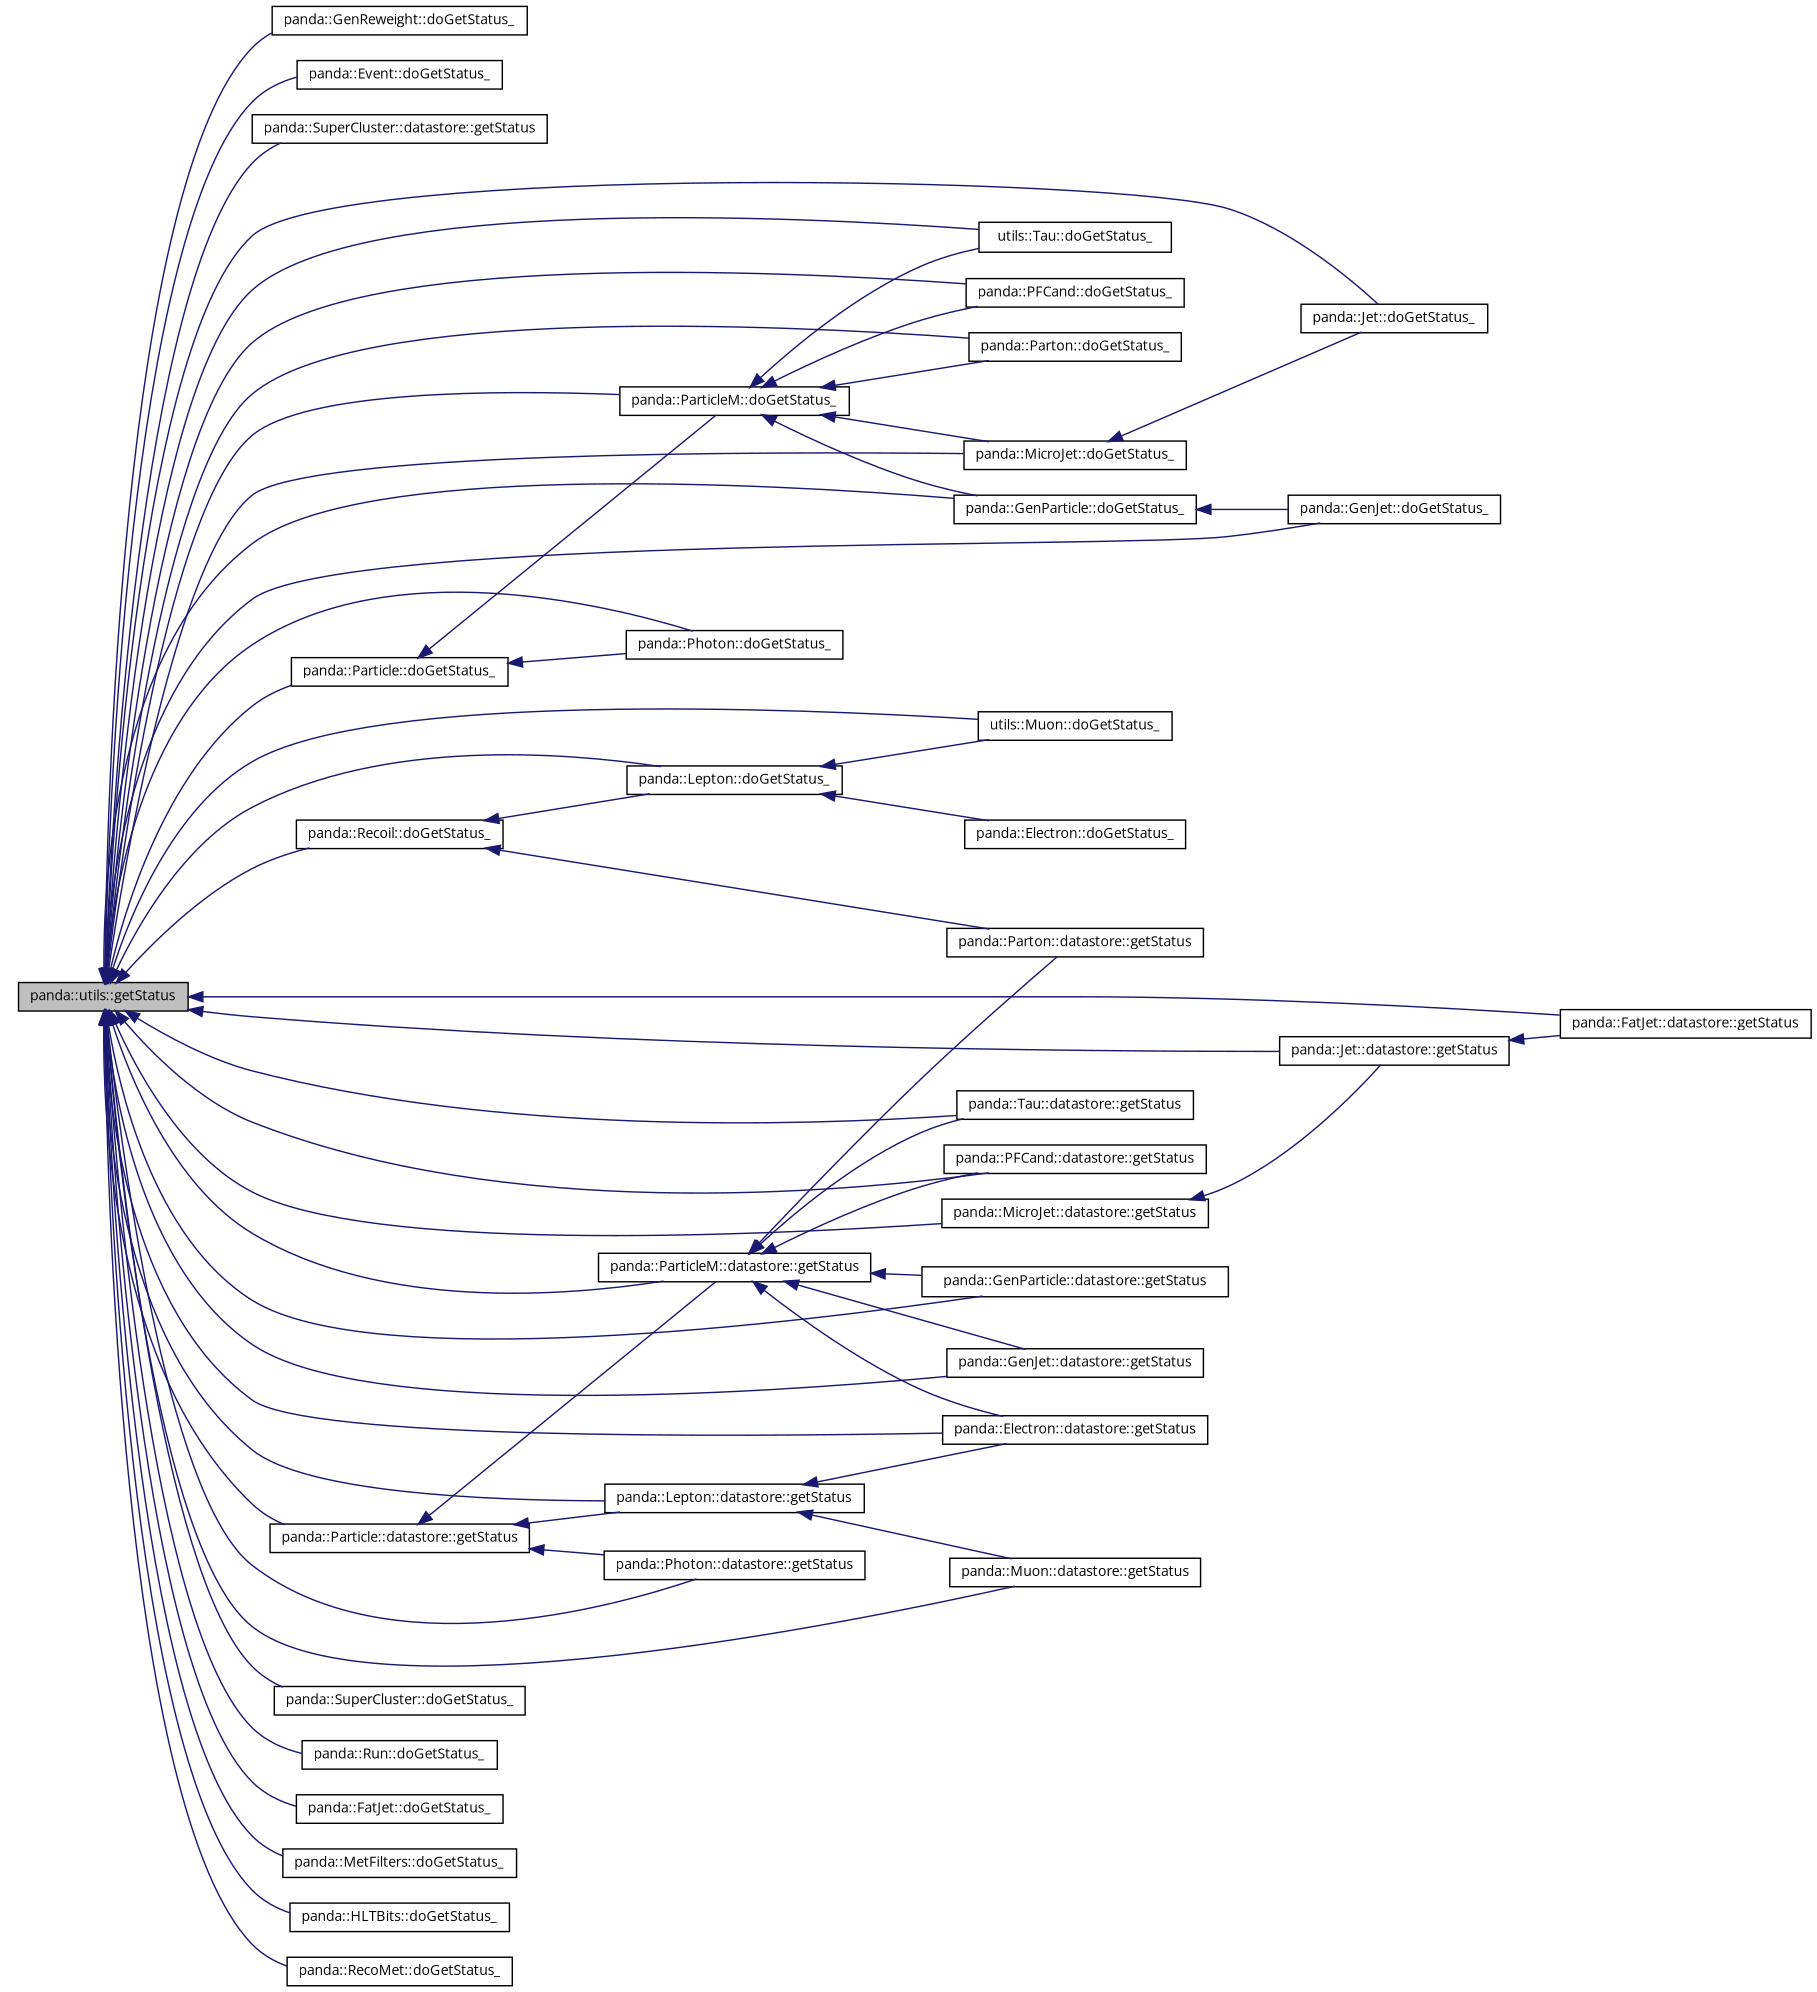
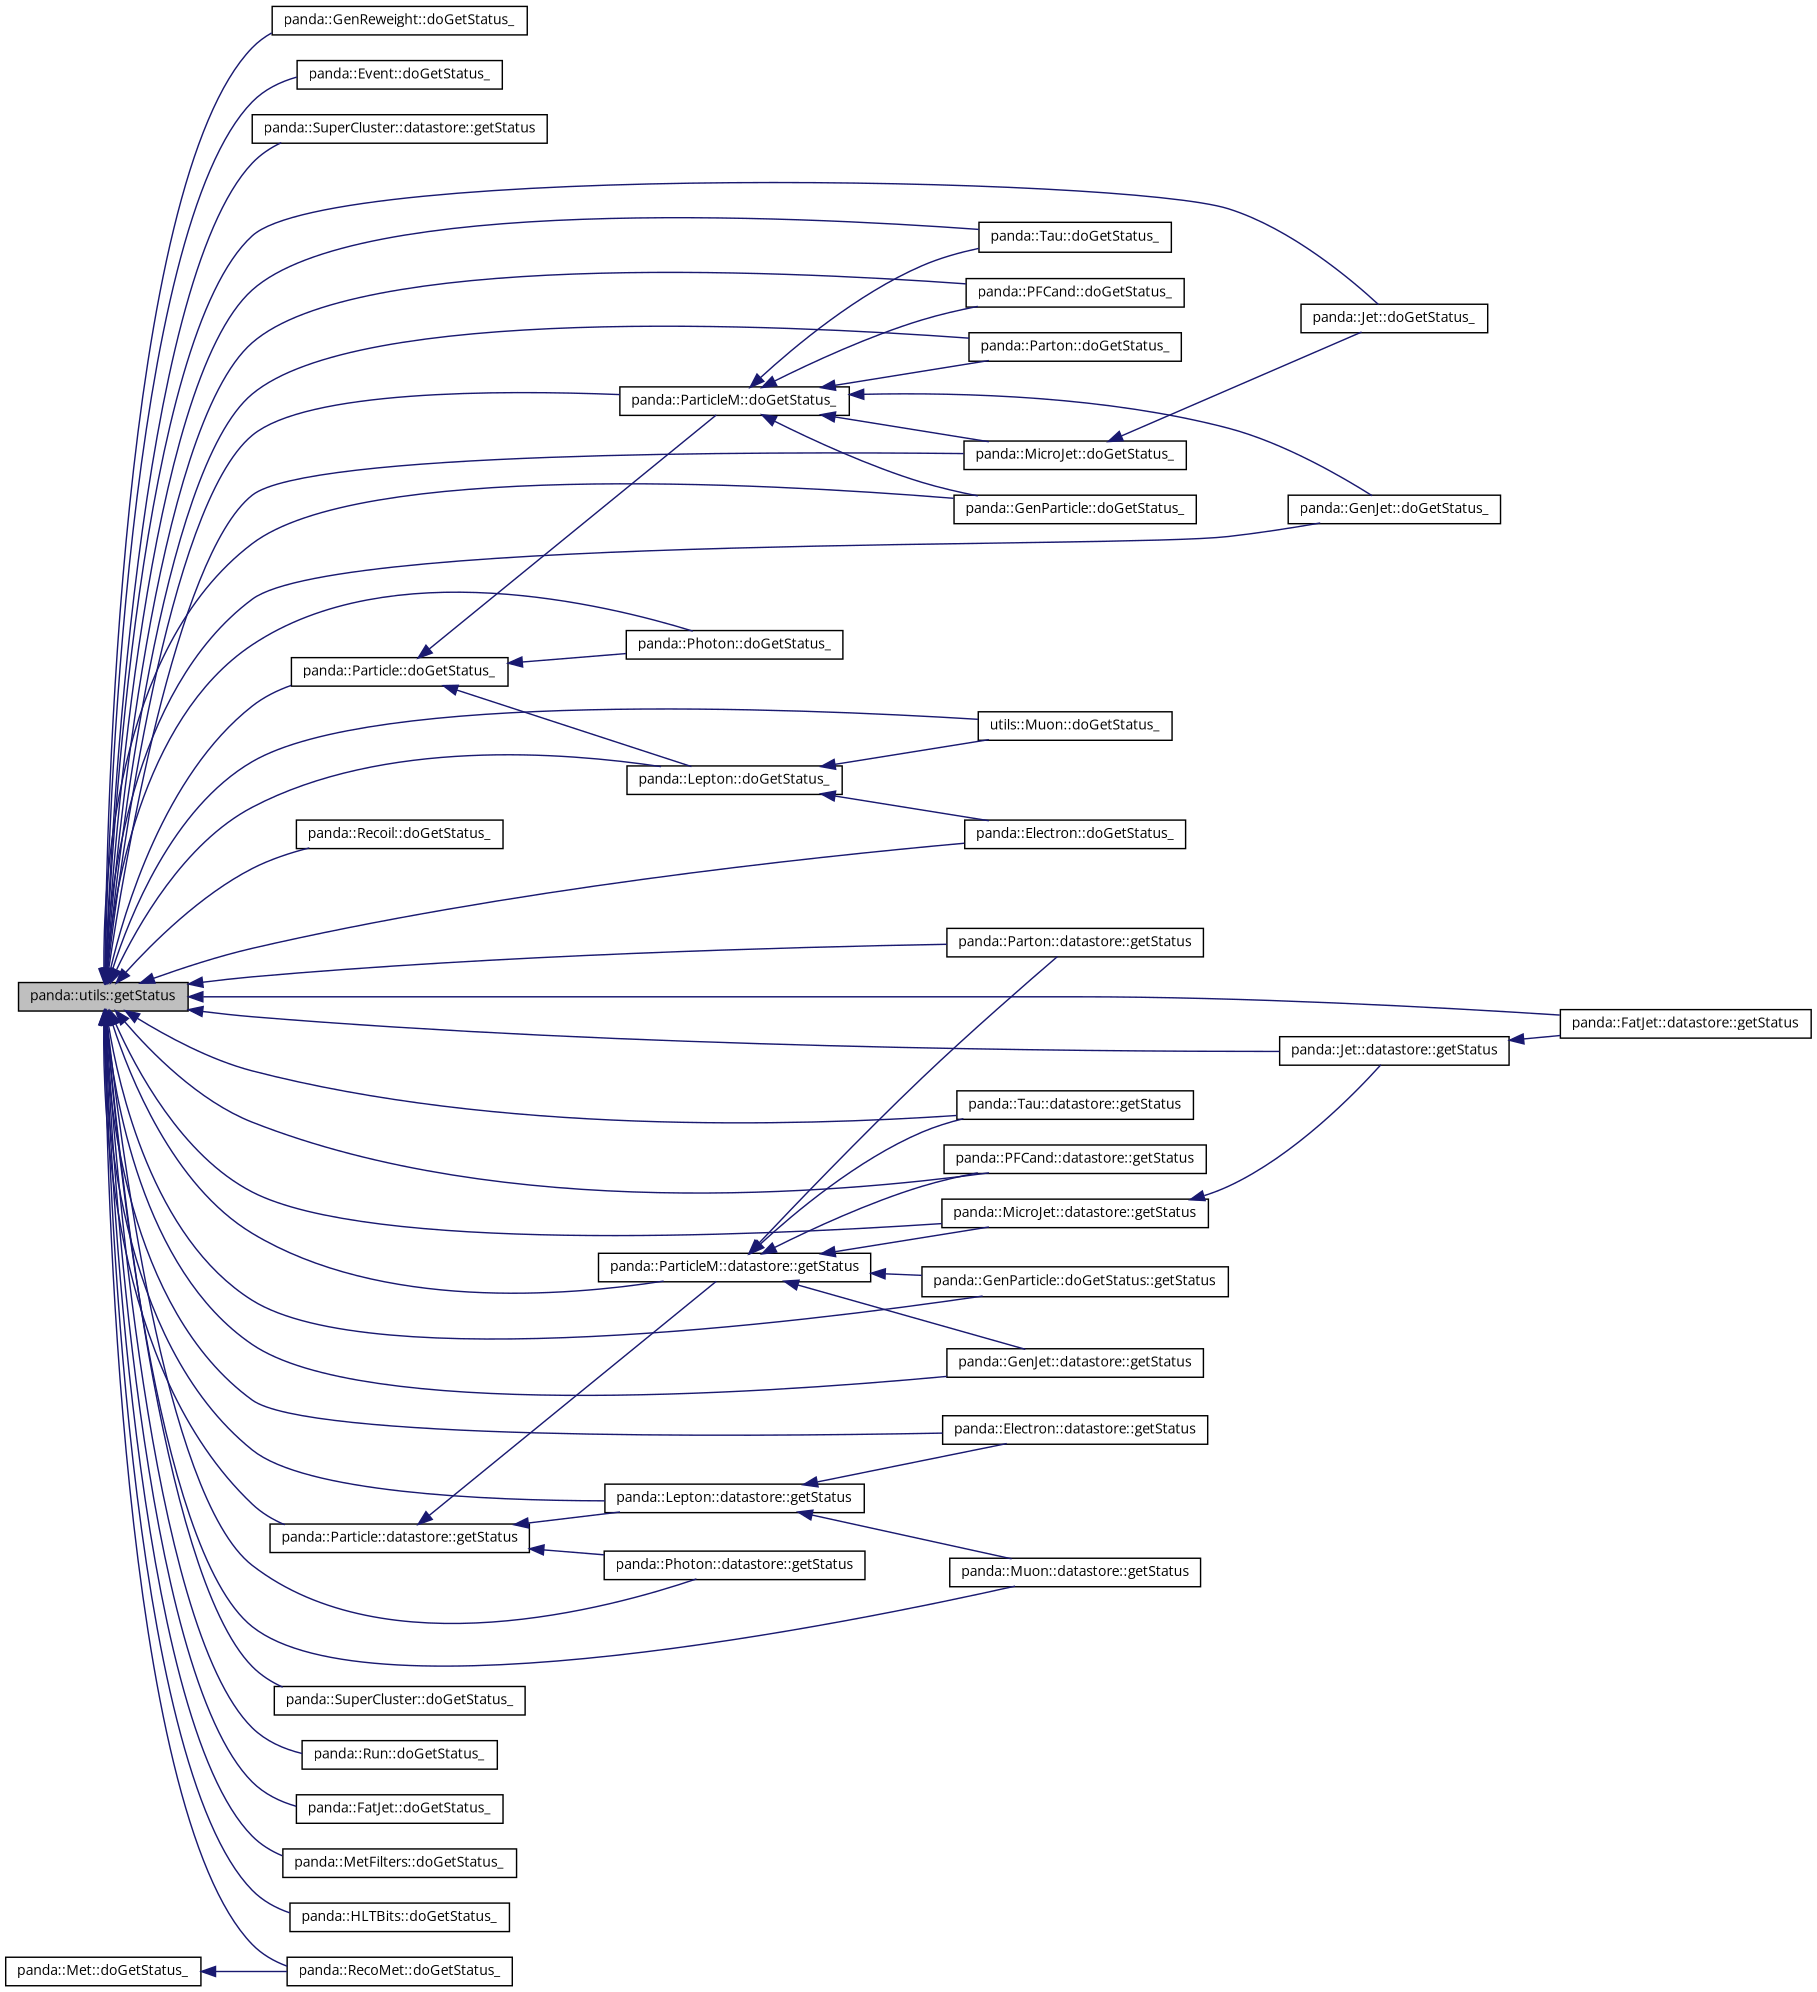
node "utils::Tau::doGetStatus_": label "utils::Tau::doGetStatus_" -> "panda::Tau::doGetStatus_"
edge "panda::GenJet::doGetStatus_" -> "panda::GenParticle::doGetStatus_": now "panda::GenJet::doGetStatus_" -> "panda::ParticleM::doGetStatus_"
edge "panda::Lepton::doGetStatus_" -> "panda::Recoil::doGetStatus_": now "panda::Lepton::doGetStatus_" -> "panda::Particle::doGetStatus_"
edge "panda::Parton::datastore::getStatus" -> "panda::Recoil::doGetStatus_": now "panda::Parton::datastore::getStatus" -> "panda::utils::getStatus"
edge "panda::Electron::doGetStatus_" -> "panda::utils::getStatus": added
node "panda::GenParticle::datastore::getStatus": label "panda::GenParticle::datastore::getStatus" -> "panda::GenParticle::doGetStatus::getStatus"
edge "panda::Electron::datastore::getStatus" -> "panda::ParticleM::datastore::getStatus": now "panda::MicroJet::datastore::getStatus" -> "panda::ParticleM::datastore::getStatus"
node "panda::Met::doGetStatus_": added
